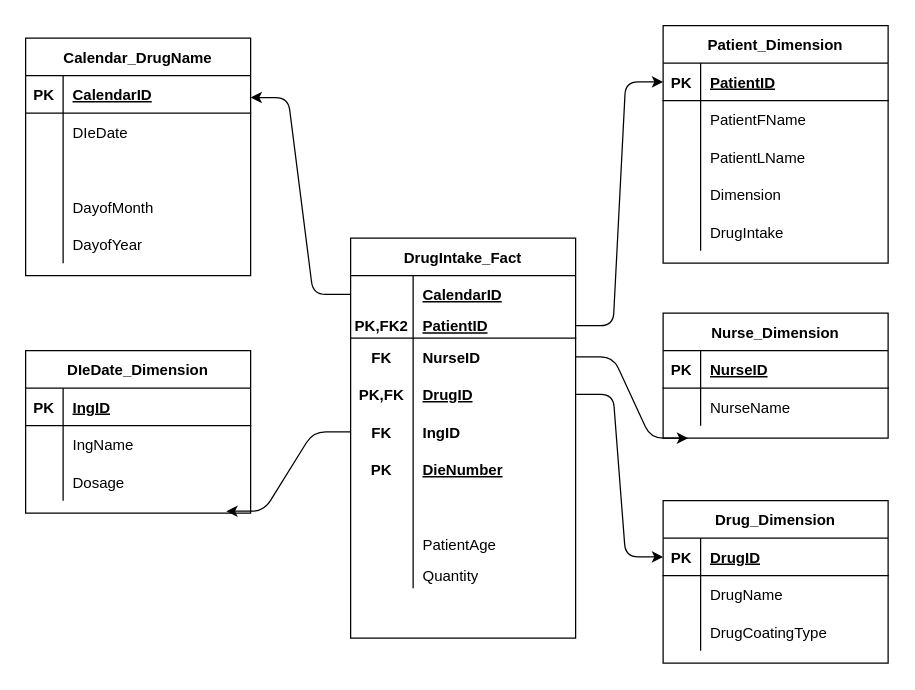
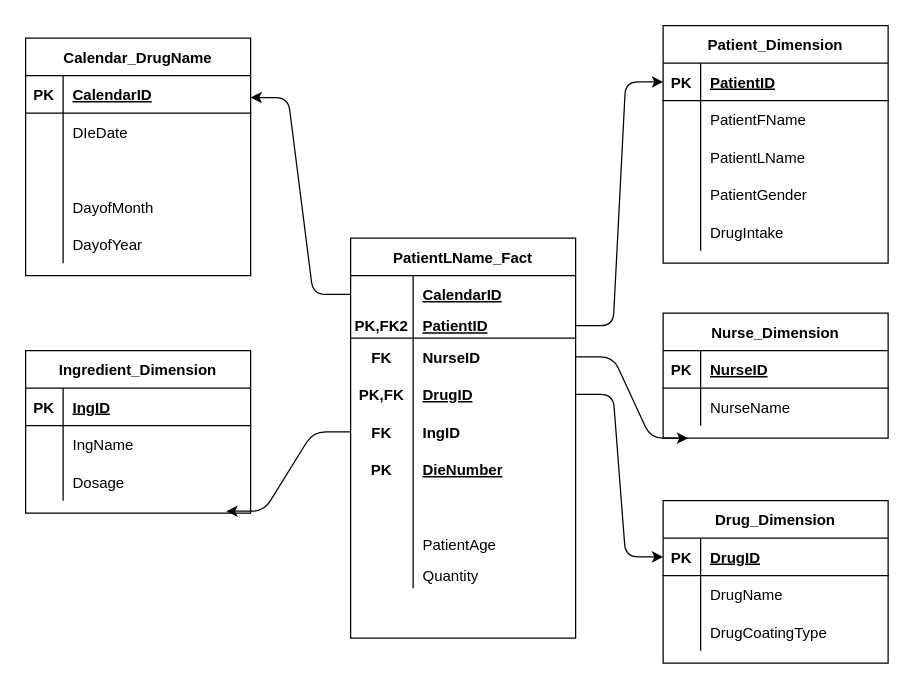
node "Dimension": label "Dimension" -> "PatientGender"
node "DrugIntake_Fact": label "DrugIntake_Fact" -> "PatientLName_Fact"
node "DIeDate_Dimension": label "DIeDate_Dimension" -> "Ingredient_Dimension"
